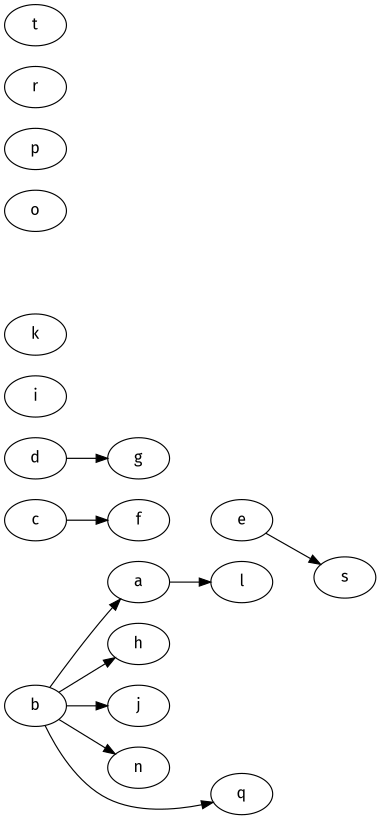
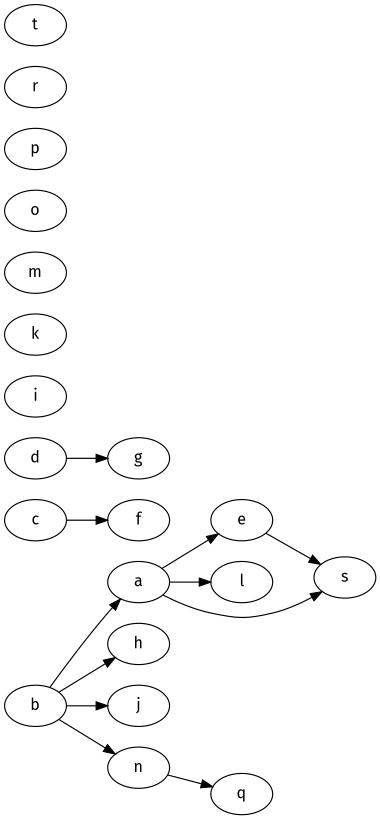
node "m": added
edge "a" -> "e": added
edge "a" -> "s": added
edge "b" -> "q": now "n" -> "q"
